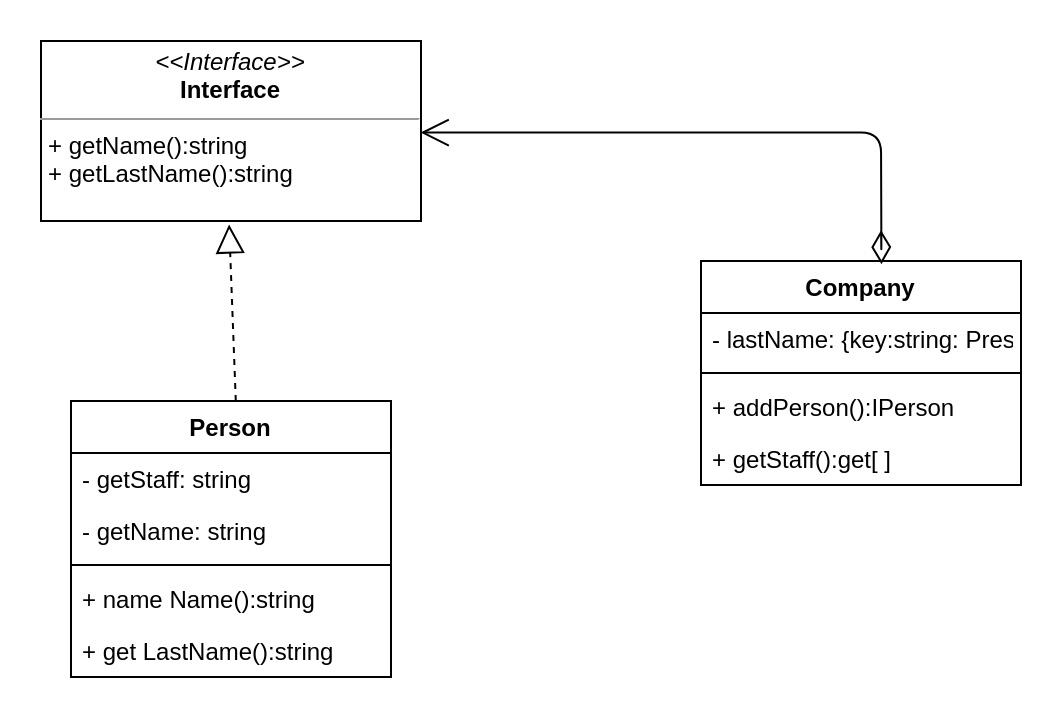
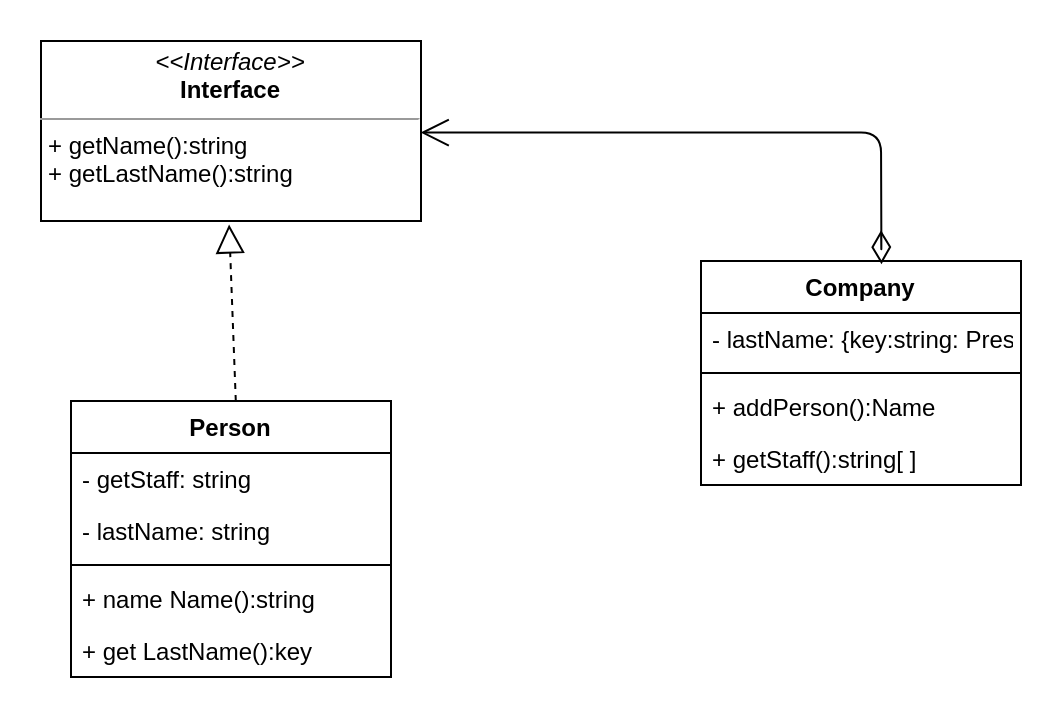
node "+ addPerson():IPerson": label "+ addPerson():IPerson" -> "+ addPerson():Name"
node "+ getStaff():get[ ]": label "+ getStaff():get[ ]" -> "+ getStaff():string[ ]"
node "- getName: string": label "- getName: string" -> "- lastName: string"
node "+ get LastName():string": label "+ get LastName():string" -> "+ get LastName():key"
